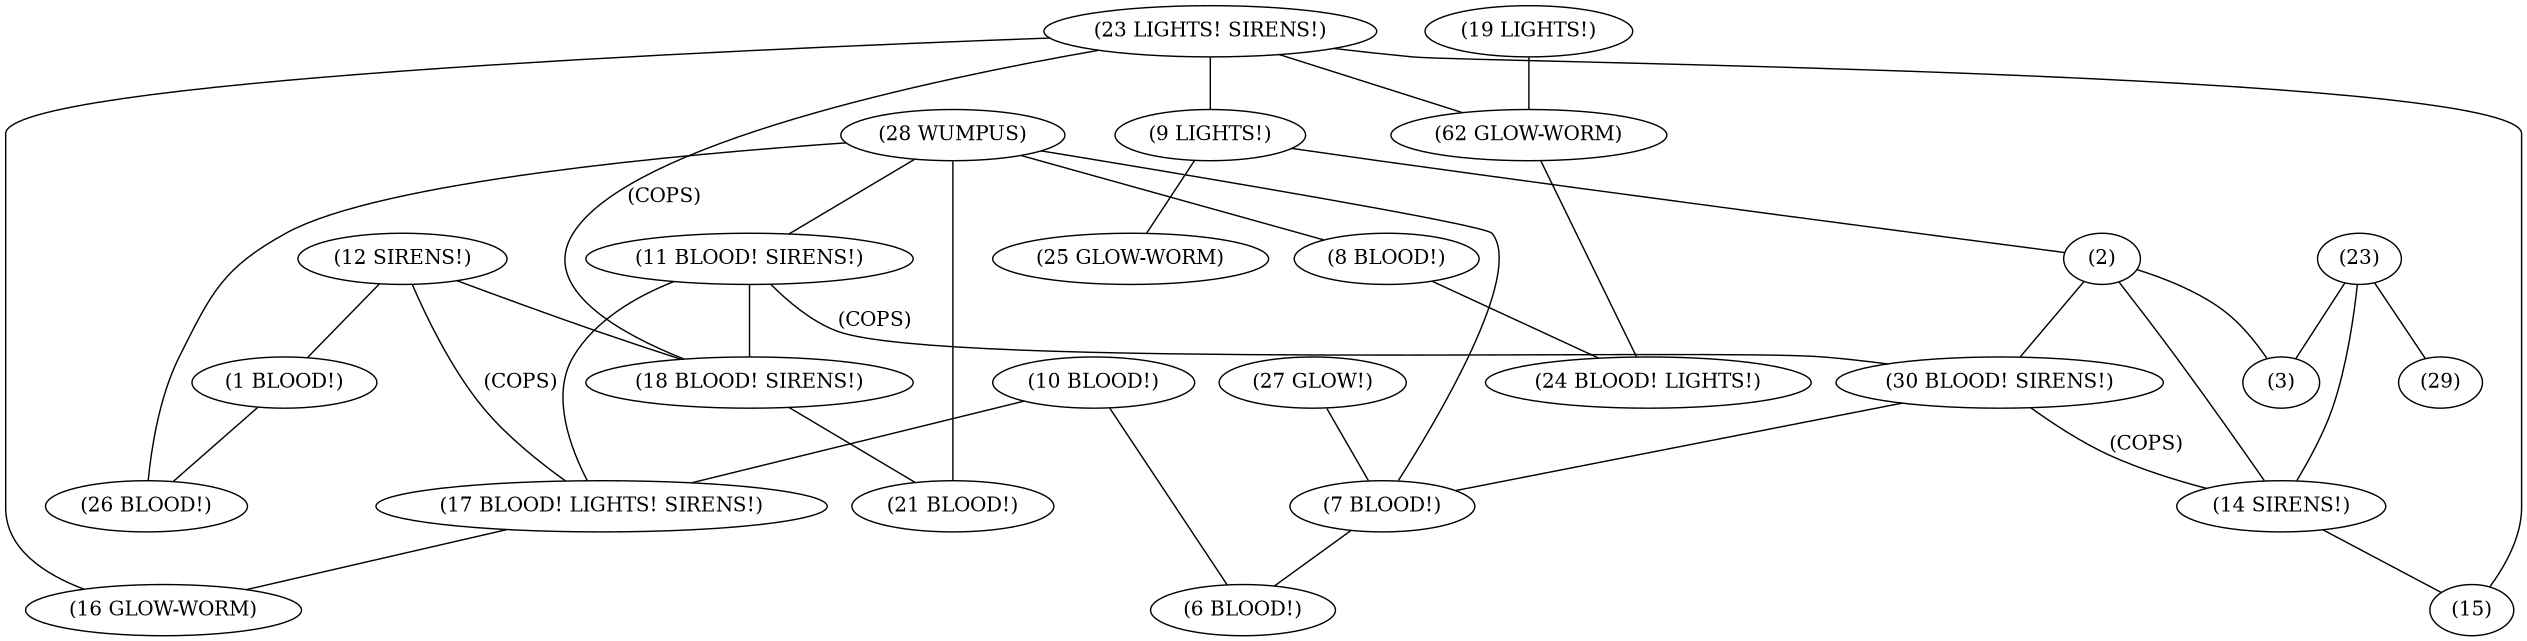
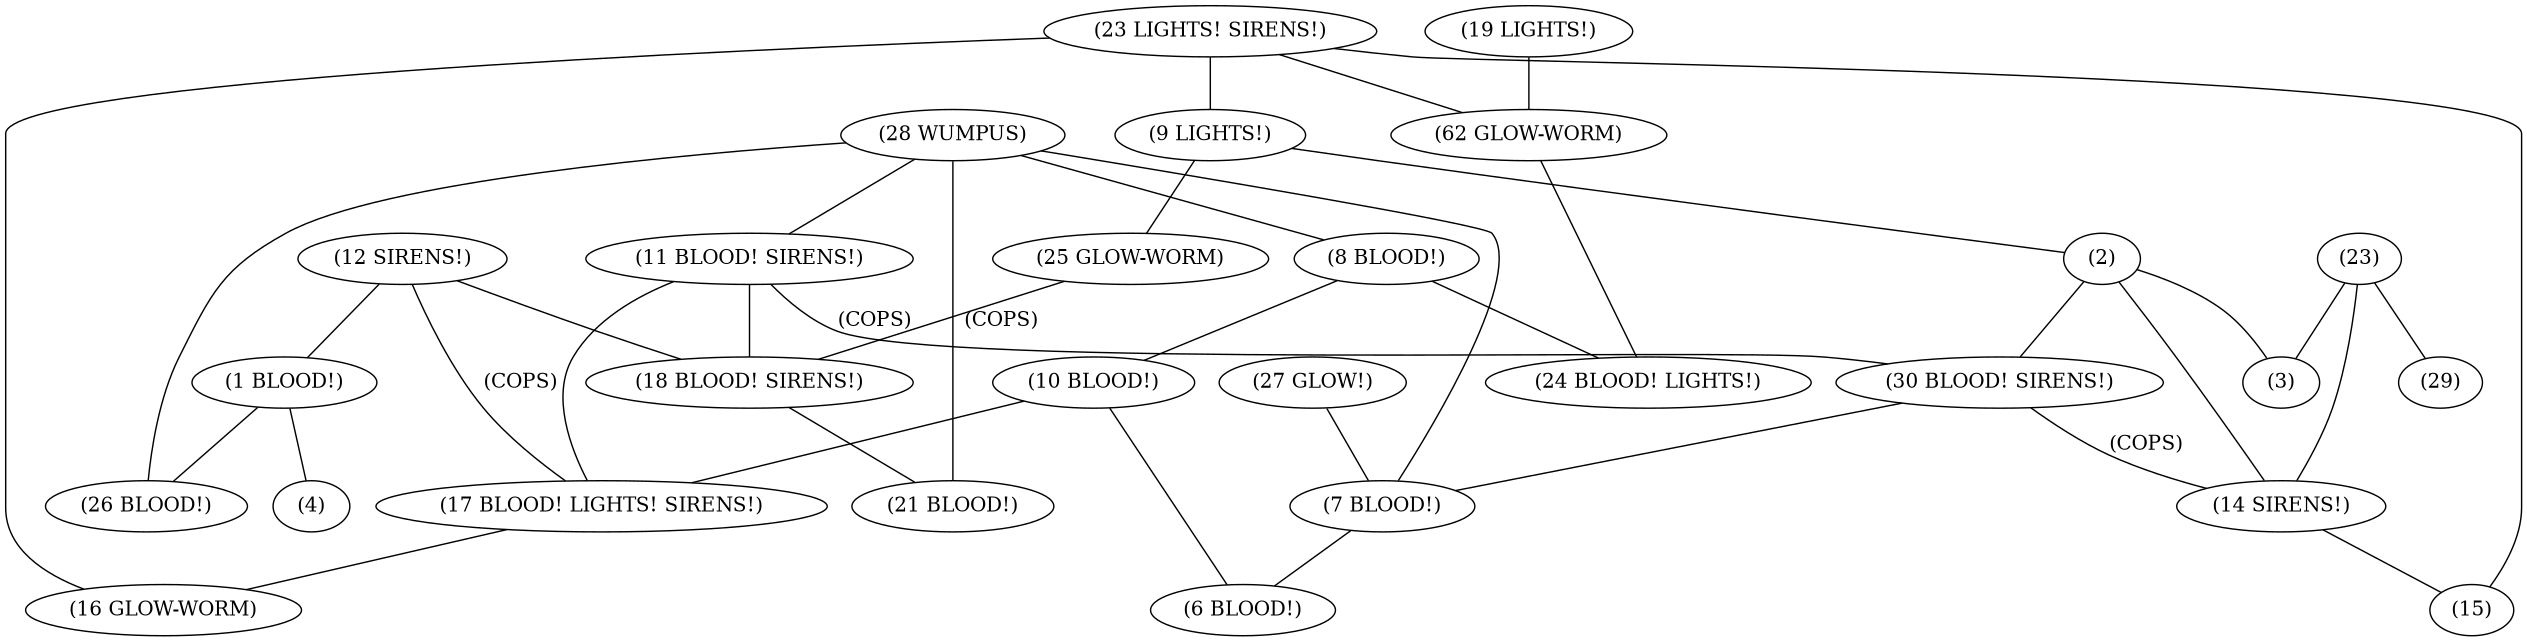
edge "(23 LIGHTS! SIRENS!)" -- "(18 BLOOD! SIRENS!)": now "(25 GLOW-WORM)" -- "(18 BLOOD! SIRENS!)"
edge "(8 BLOOD!)" -- "(10 BLOOD!)": added
node "(4)": added
